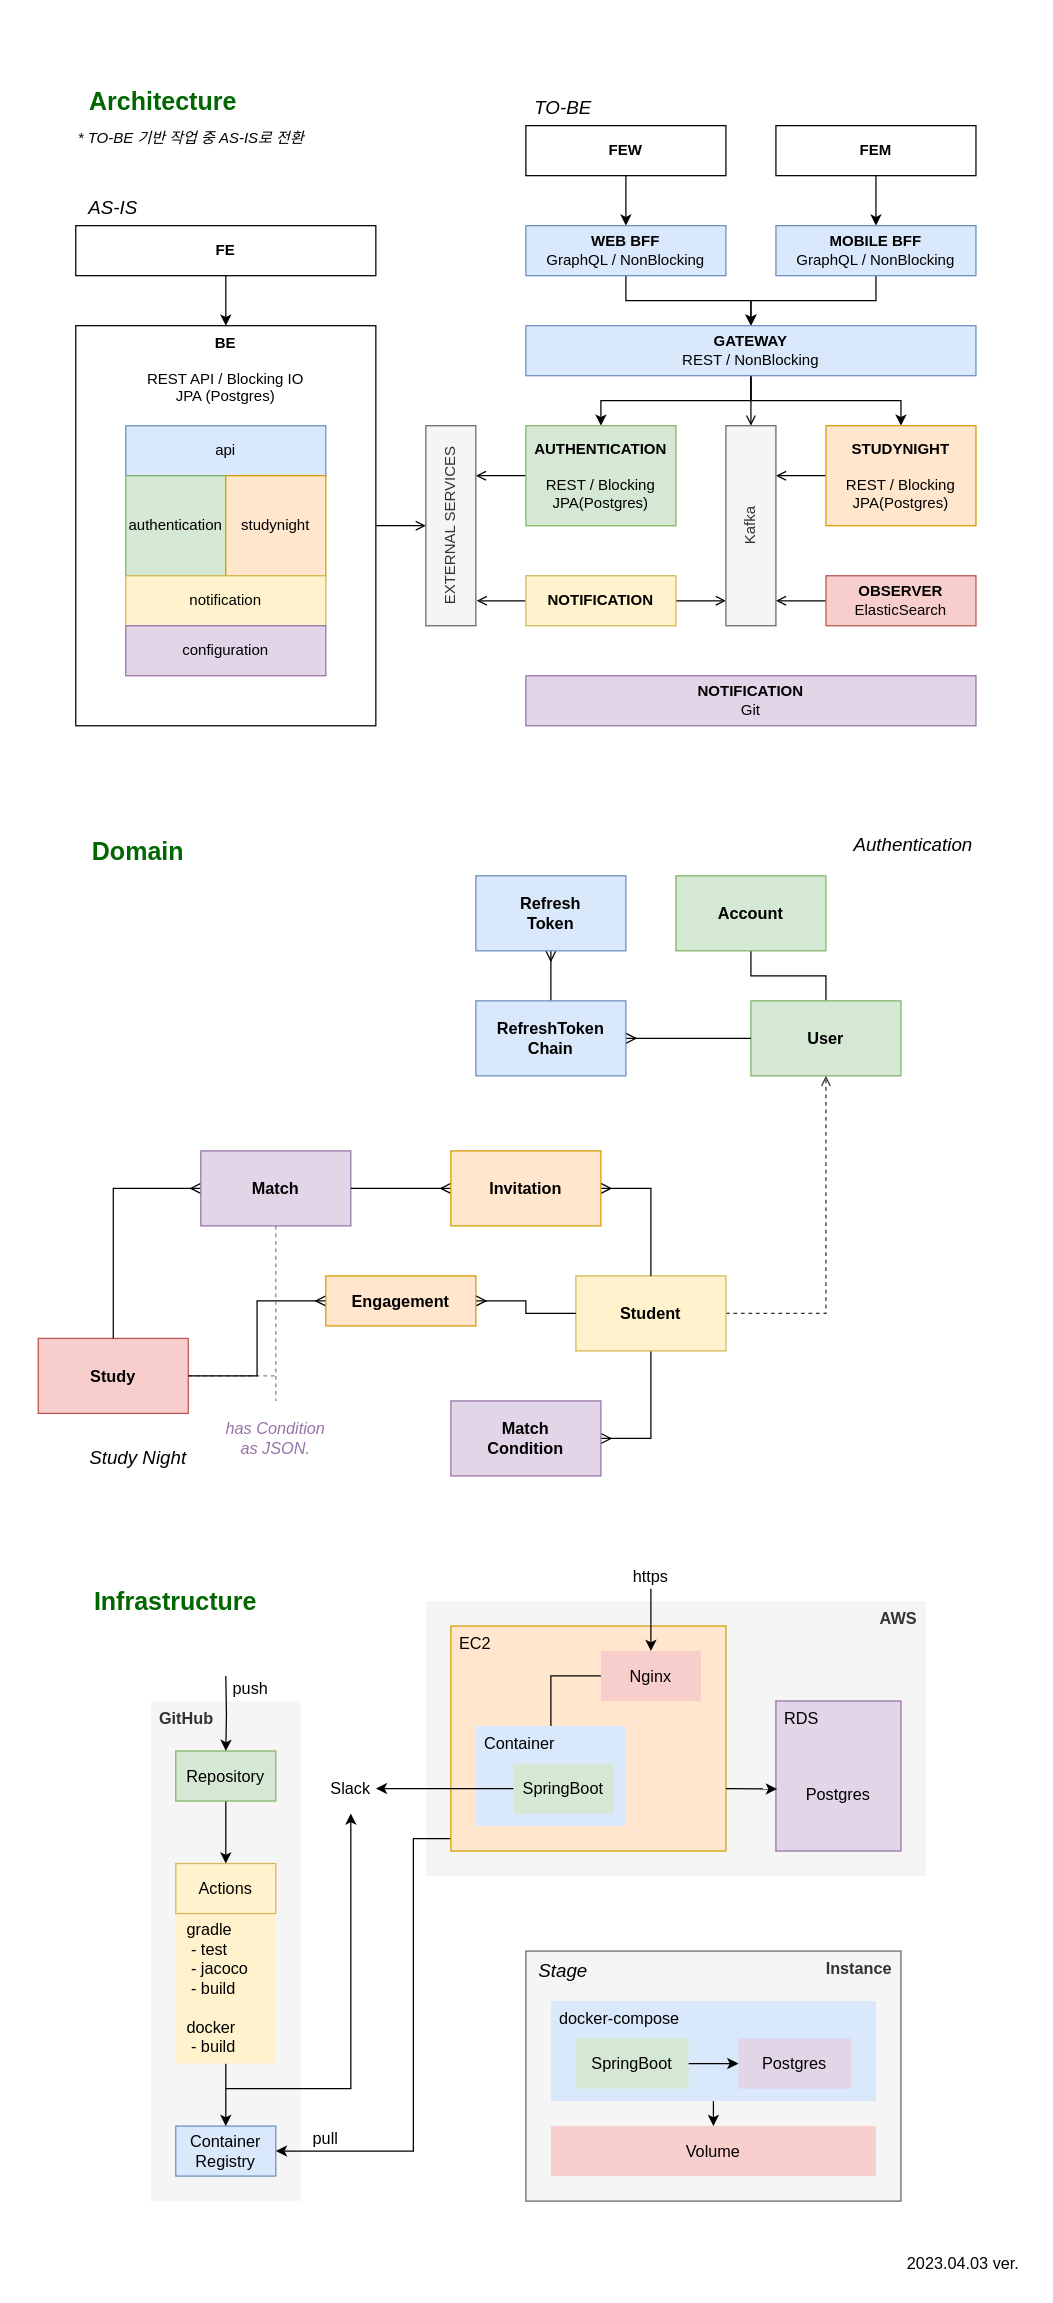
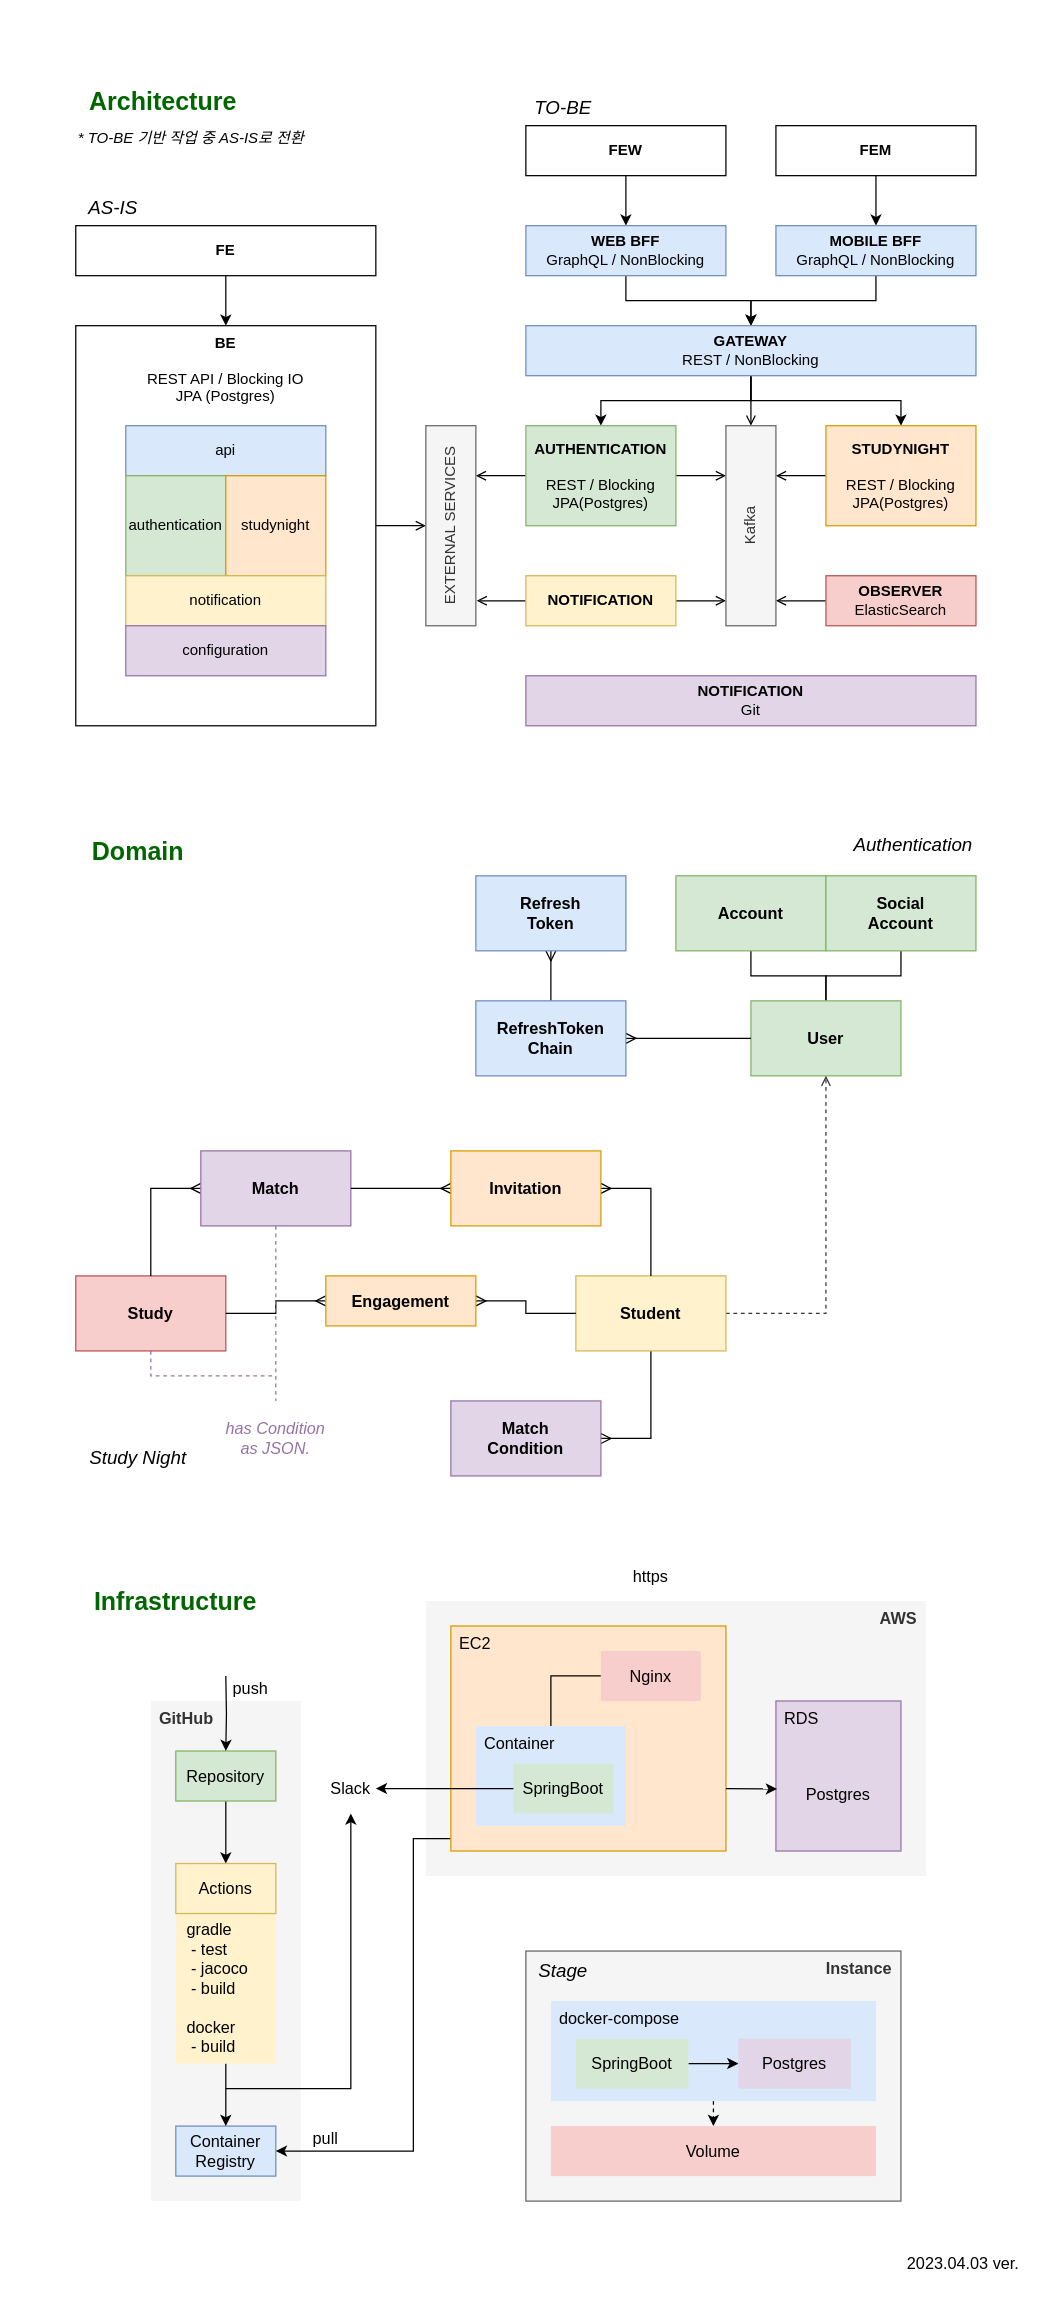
edge "AUTHENTICATION REST / Blocking JPA(Postgres)" -> "Kafka": added
node "SocialAccount": added
edge "SocialAccount" -- "User": added
node "Study": moved (113, 1376) -> (151, 1313)
edge "https" -> "Nginx": removed
edge "docker-compose" -> "Volume": style solid -> dashed
